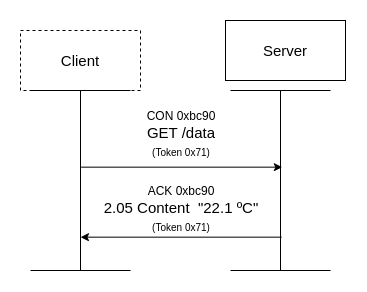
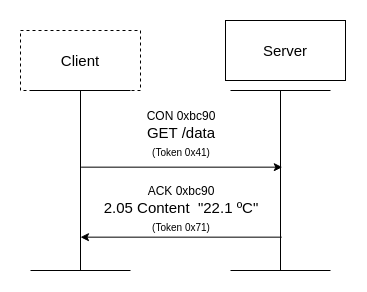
node "CON 0xbc90 GET /data (Token 0x71)": label "CON 0xbc90 GET /data (Token 0x71)" -> "CON 0xbc90 GET /data (Token 0x41)"
